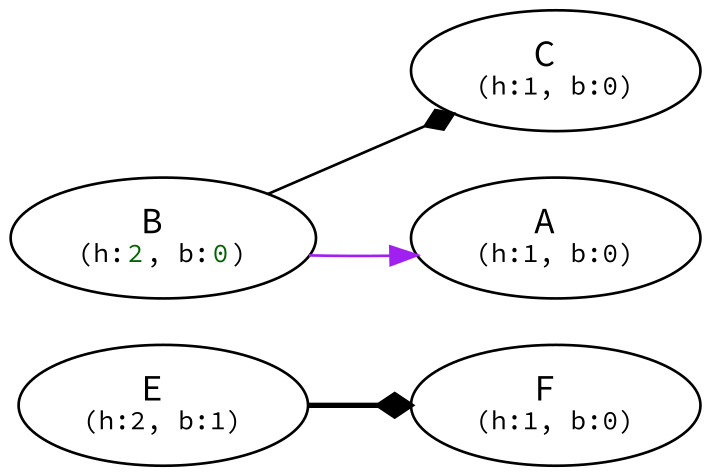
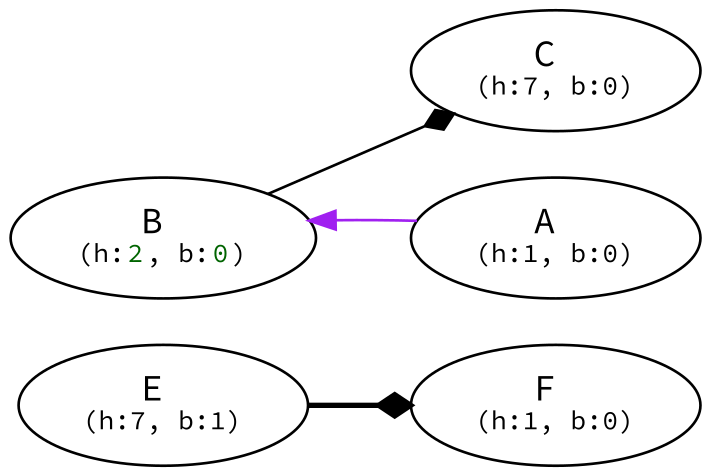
node "C": text "(h:1, b:0)" -> "(h:7, b:0)"
edge "B" -> "A": reversed
node "E": text "(h:2, b:1)" -> "(h:7, b:1)"
